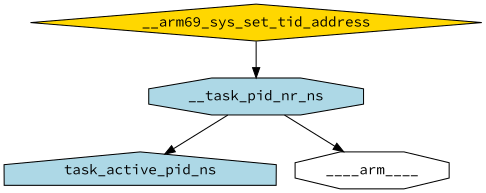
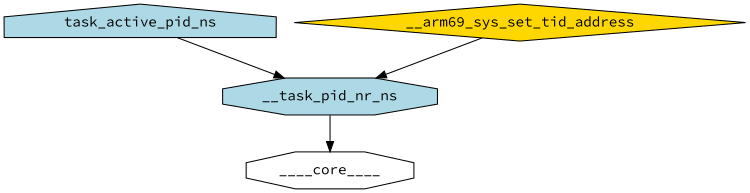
edge "__task_pid_nr_ns" -> "task_active_pid_ns": reversed
node "____arm____": label "____arm____" -> "____core____"
